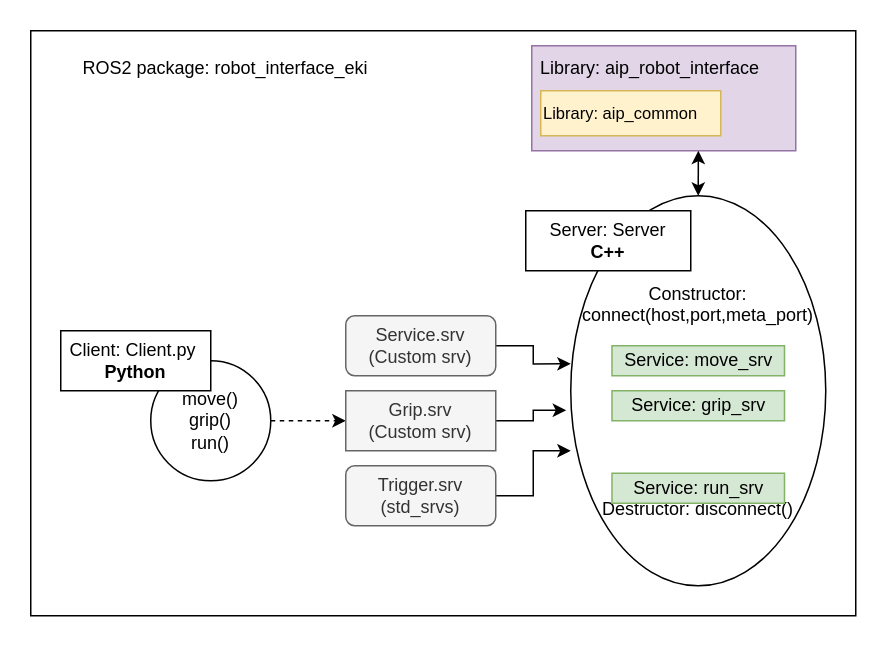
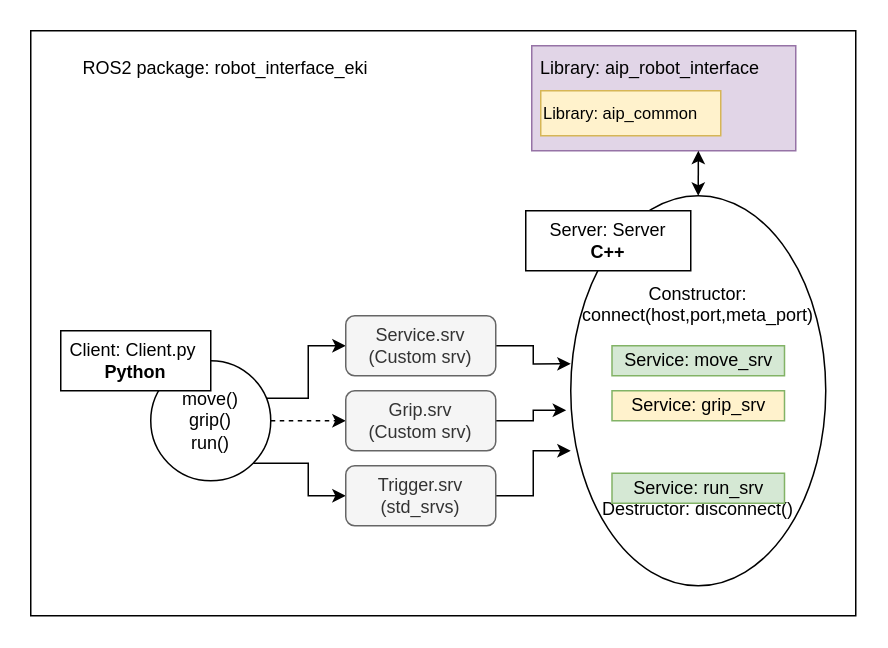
edge "move() grip() run()" -> "Service.srv (Custom srv)": added
node "Service: grip_srv": fillcolor #d5e8d4 -> #fff2cc
node "Grip.srv (Custom srv)": shape rectangle -> rounded rectangle
edge "move() grip() run()" -> "Trigger.srv (std_srvs)": added
